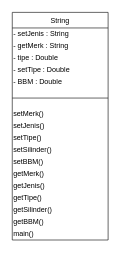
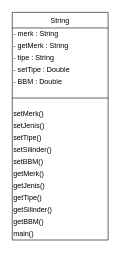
node "- setJenis : String": label "- setJenis : String" -> "- merk : String"
node "- tipe : Double": label "- tipe : Double" -> "- tipe : String"
